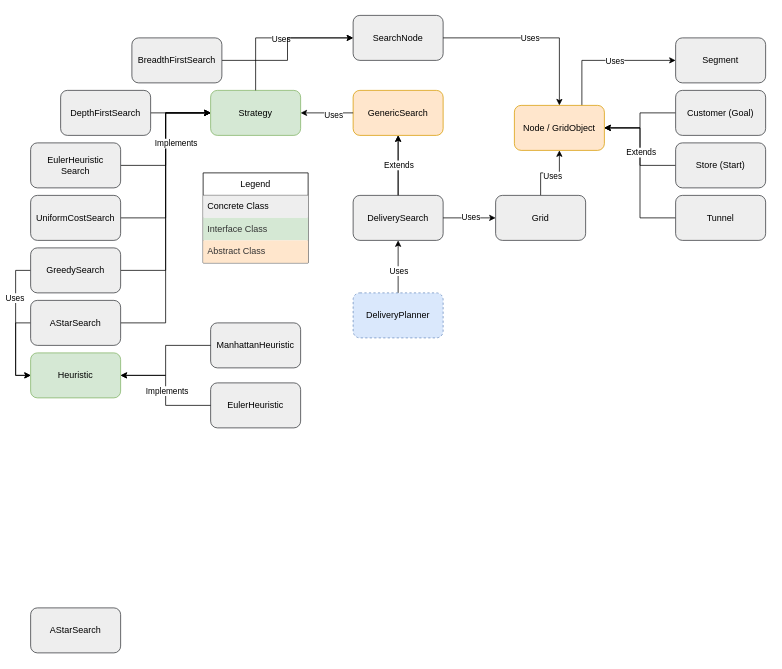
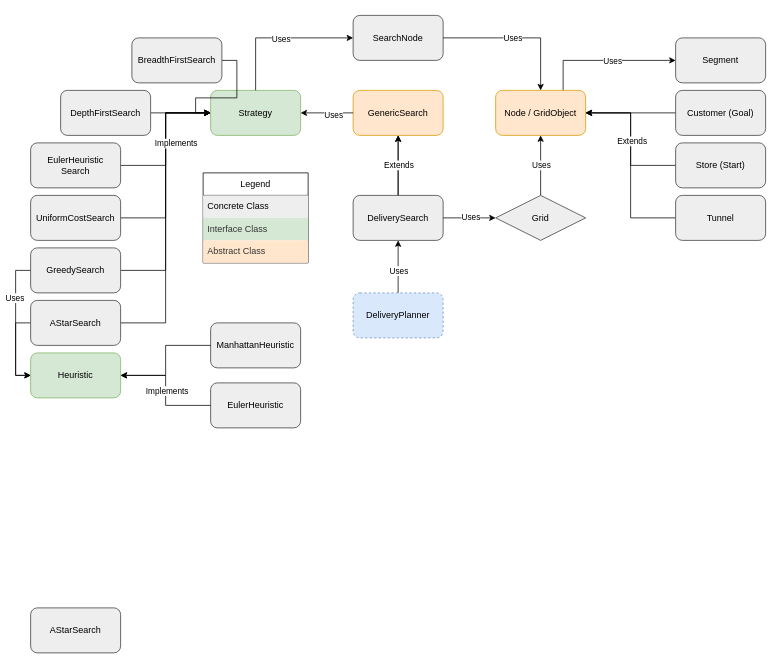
edge "BreadthFirstSearch" -> "SearchNode": now "BreadthFirstSearch" -> "Strategy"
node "Node / GridObject": moved (559, 128) -> (540, 113)
node "Grid": shape rounded rectangle -> diamond
